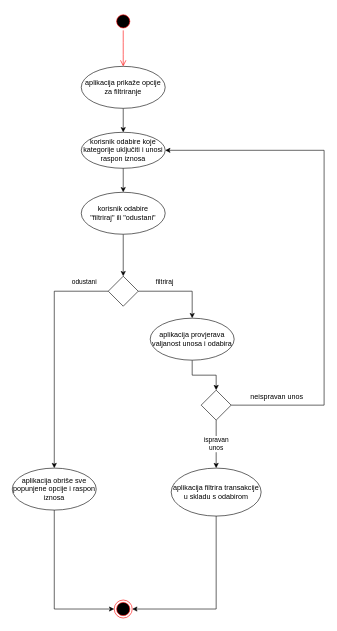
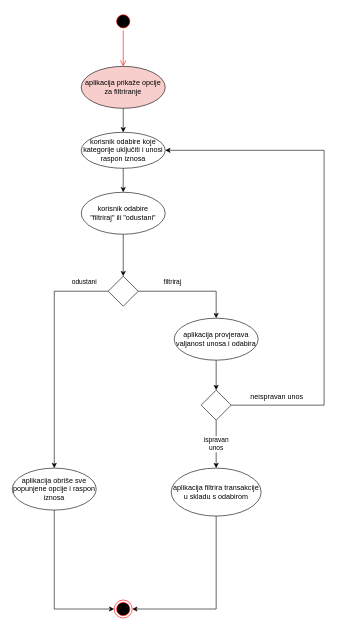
node "aplikacija prikaže opcije za filtriranje": fillcolor #ffffff -> #f8cecc
node "aplikacija provjerava valjanost unosa i odabira": moved (192, 339) -> (216, 339)
